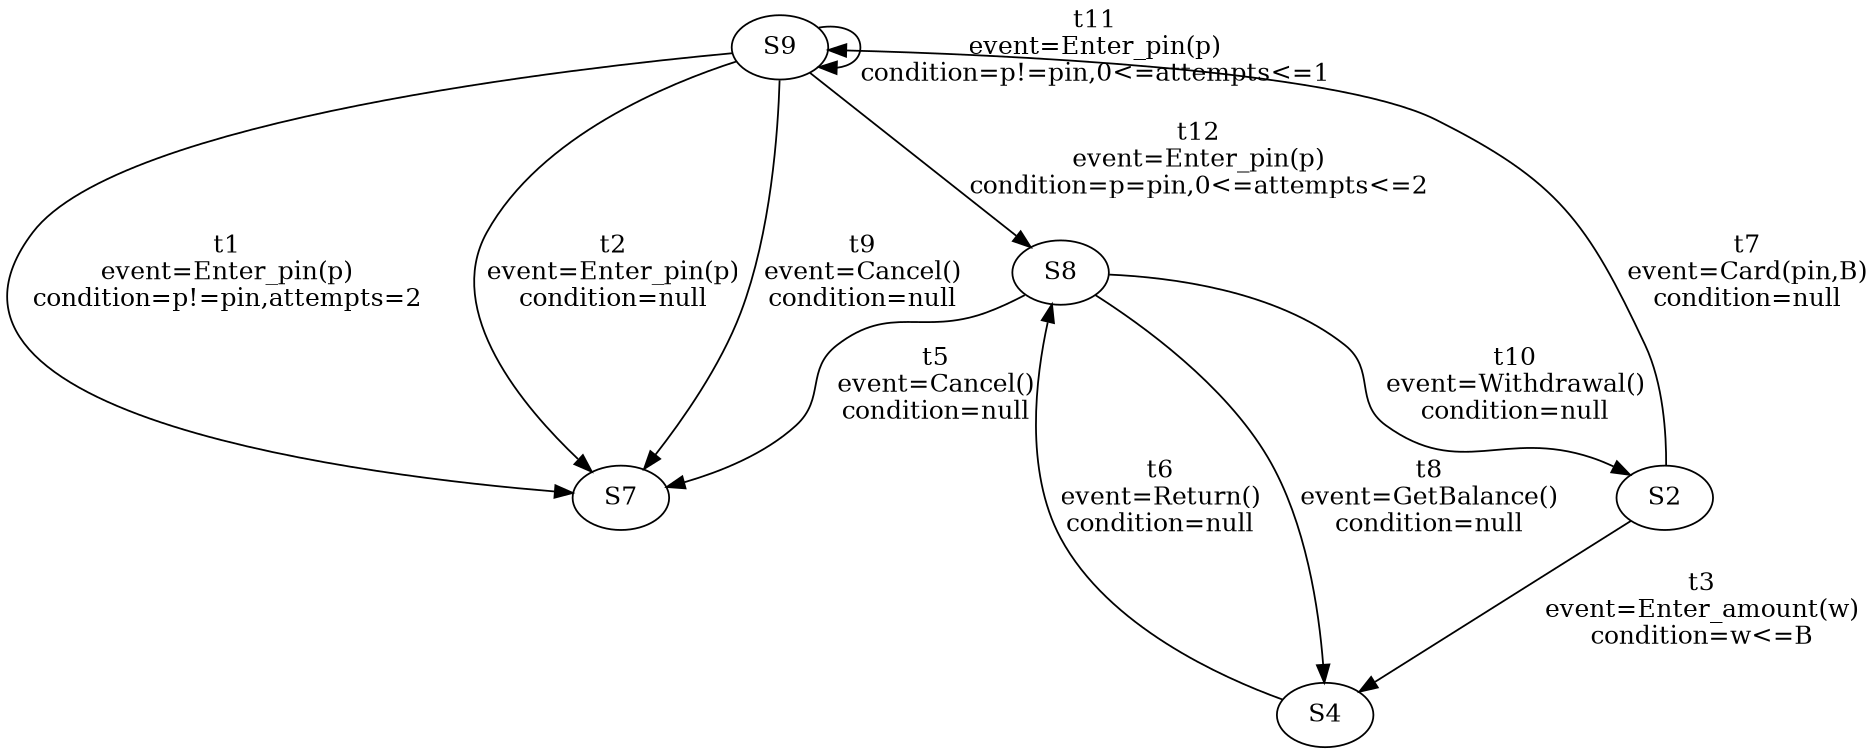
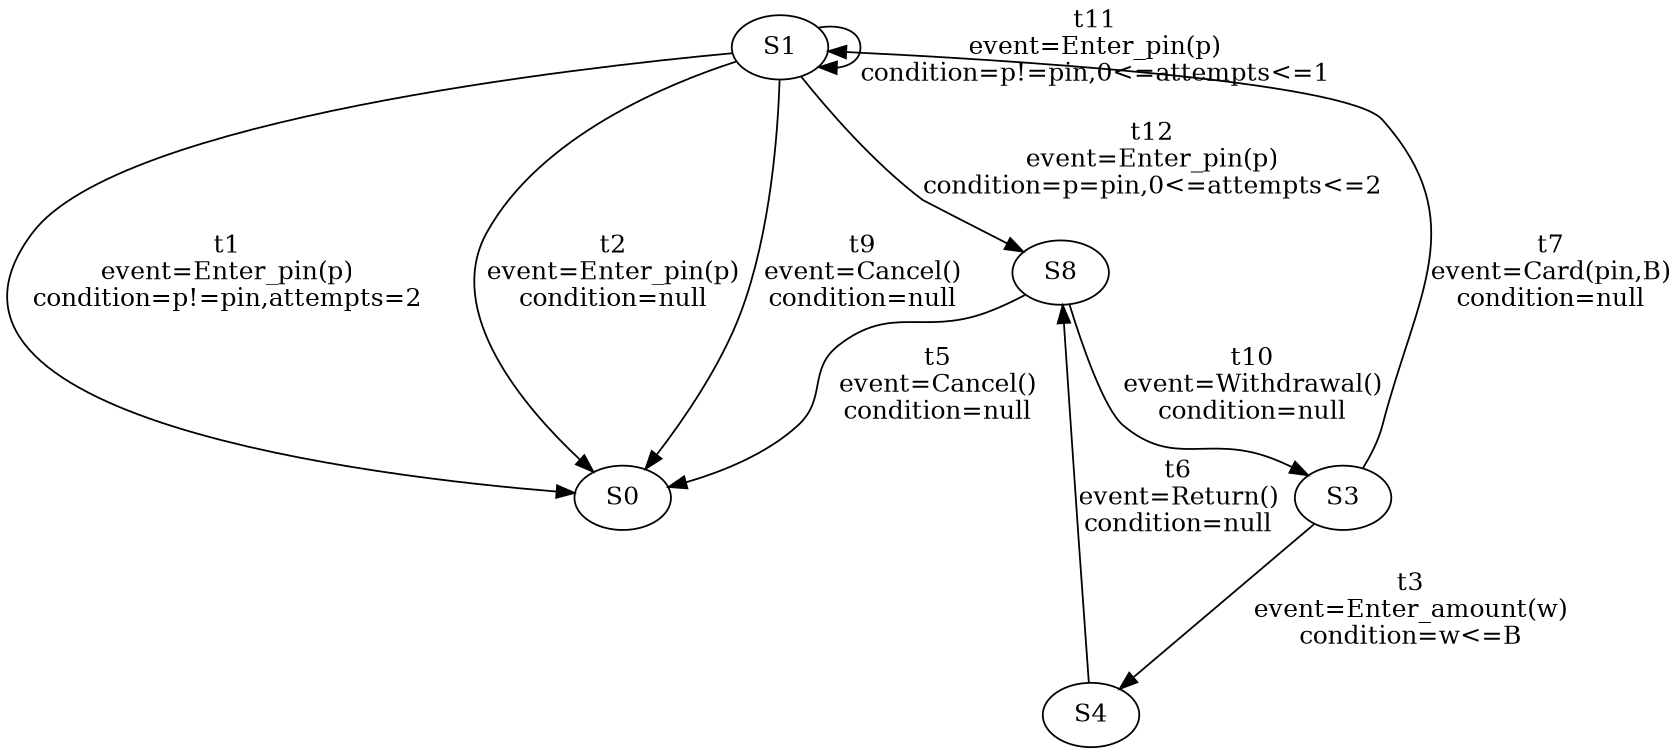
node "S9": label "S9" -> "S1"
edge "S8" -> "S4": removed, label "t8 event=GetBalance() condition=null"
node "S7": label "S7" -> "S0"
node "S2": label "S2" -> "S3"
